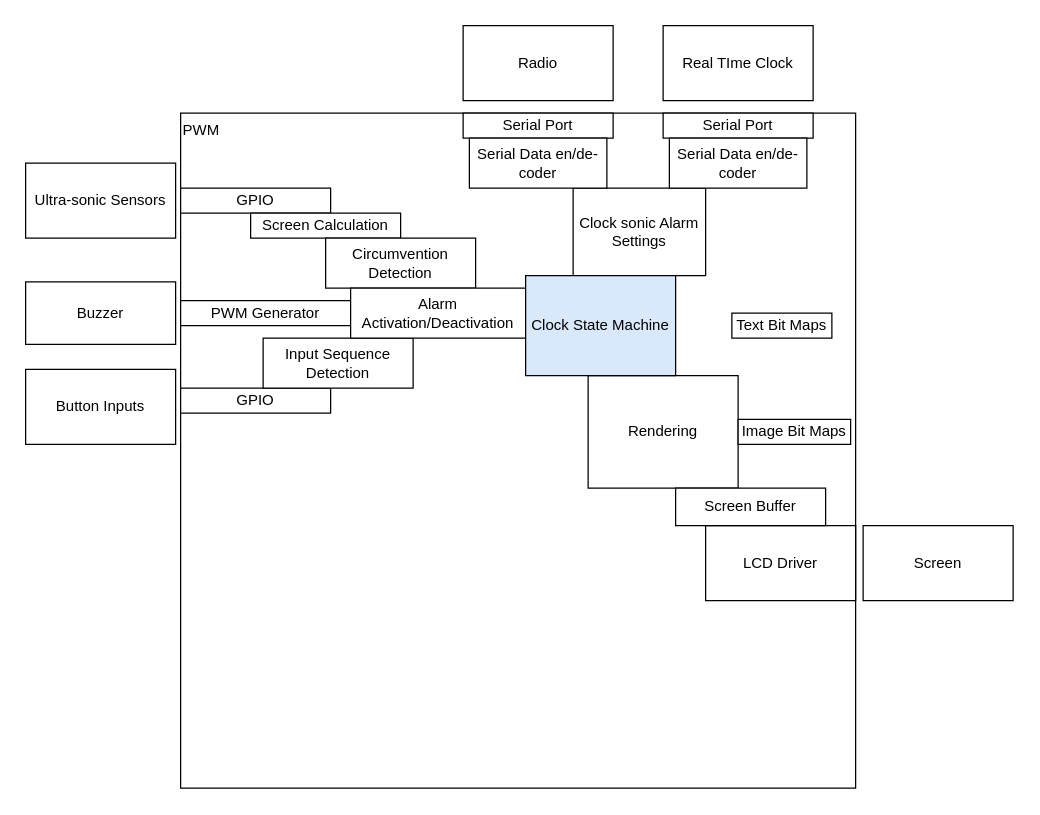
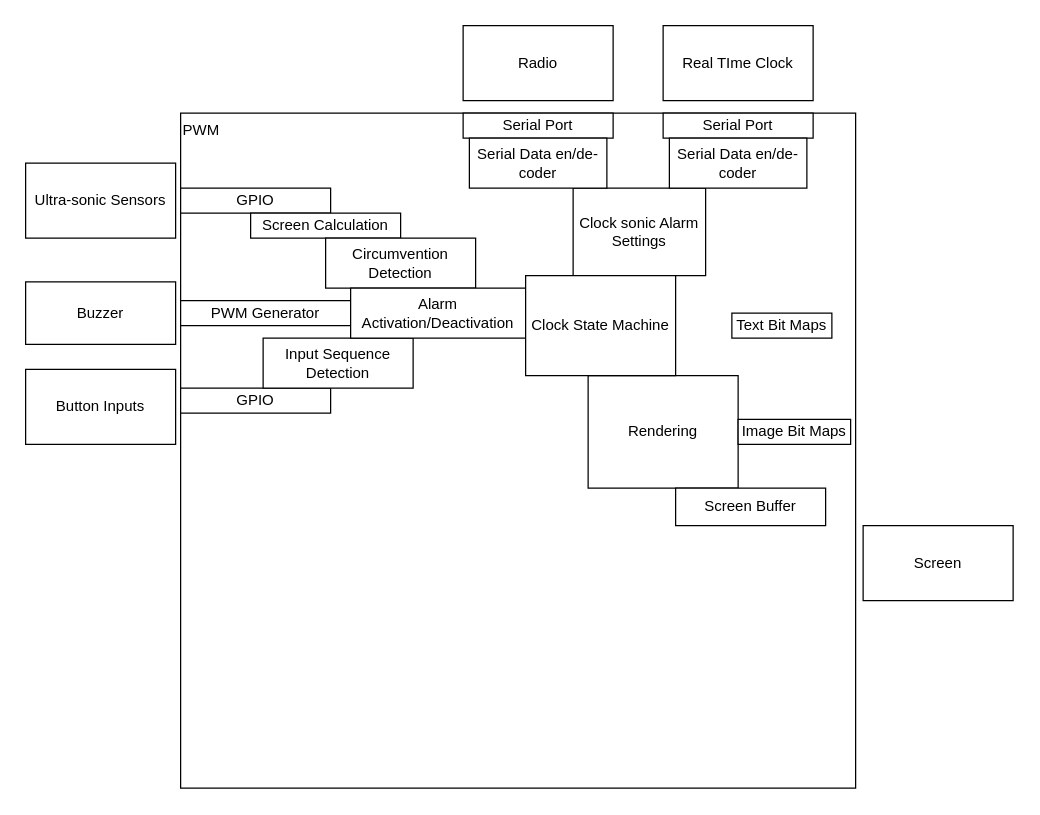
node "Clock State Machine": fillcolor #dae8fc -> #ffffff
node "LCD Driver": removed
